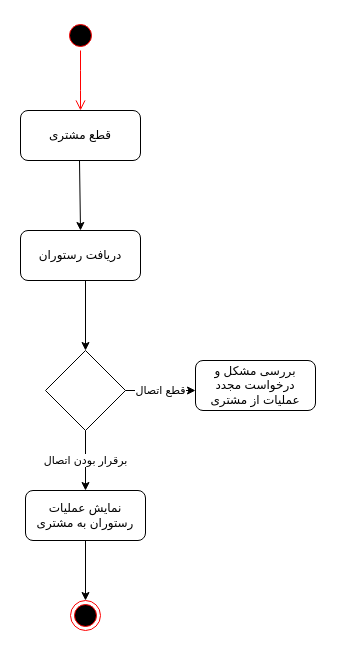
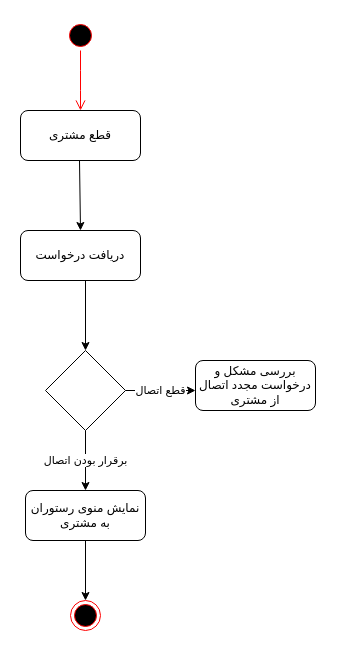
node "دریافت رستوران": label "دریافت رستوران" -> "دریافت درخواست"
node "بررسی مشکل و درخواست مجدد عملیات از مشتری": label "بررسی مشکل و درخواست مجدد عملیات از مشتری" -> "بررسی مشکل و درخواست مجدد اتصال از مشتری"
node "نمایش عملیات رستوران به مشتری": label "نمایش عملیات رستوران به مشتری" -> "نمایش منوی رستوران به مشتری"
